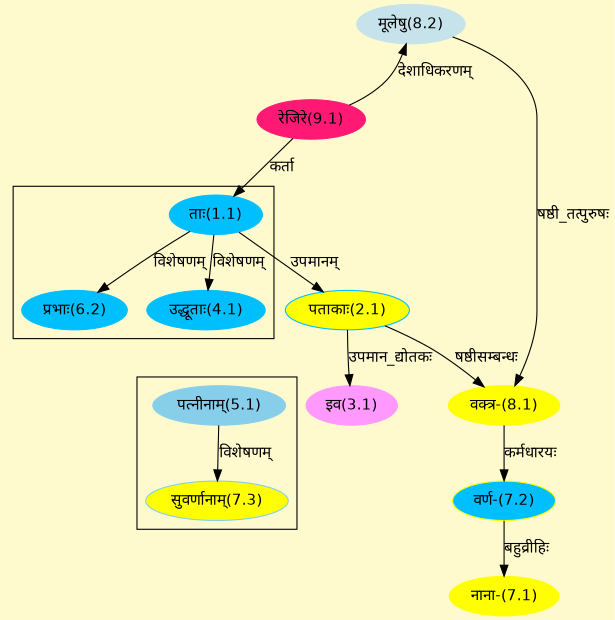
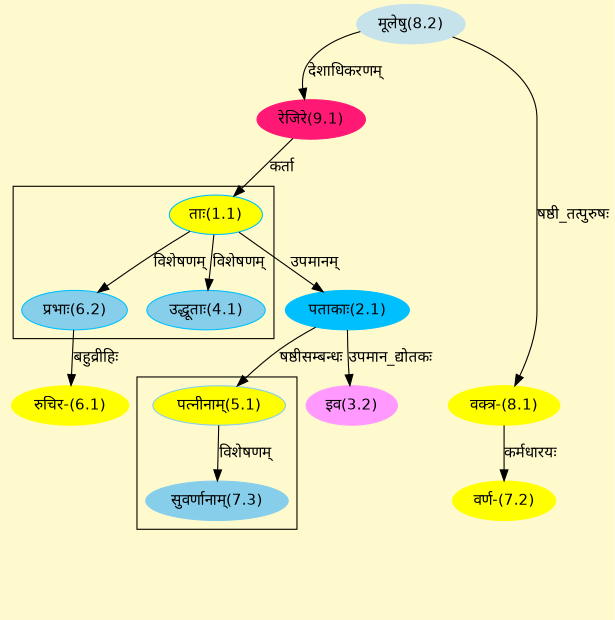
edge "रेजिरे(9.1)" -> "मूलेषु(8.2)": reversed
node "ताः(1.1)": fillcolor #00bfff -> #ffff00
node "प्रभाः(6.2)": fillcolor #00bfff -> #87ceeb
node "उद्धूताः(4.1)": fillcolor #00bfff -> #87ceeb
node "पताकाः(2.1)": fillcolor #ffff00 -> #00bfff
edge "पताकाः(2.1)" -> "वक्त्र-(8.1)": now "पताकाः(2.1)" -> "पत्नीनाम्(5.1)"
node "रुचिर-(6.1)": added
node "पत्नीनाम्(5.1)": fillcolor #87ceeb -> #ffff00
node "इव(3.1)": label "इव(3.1)" -> "इव(3.2)"
node "सुवर्णानाम्(7.3)": fillcolor #ffff00 -> #87ceeb
node "वर्ण-(7.2)": fillcolor #00bfff -> #ffff00
node "नाना-(7.1)": removed
